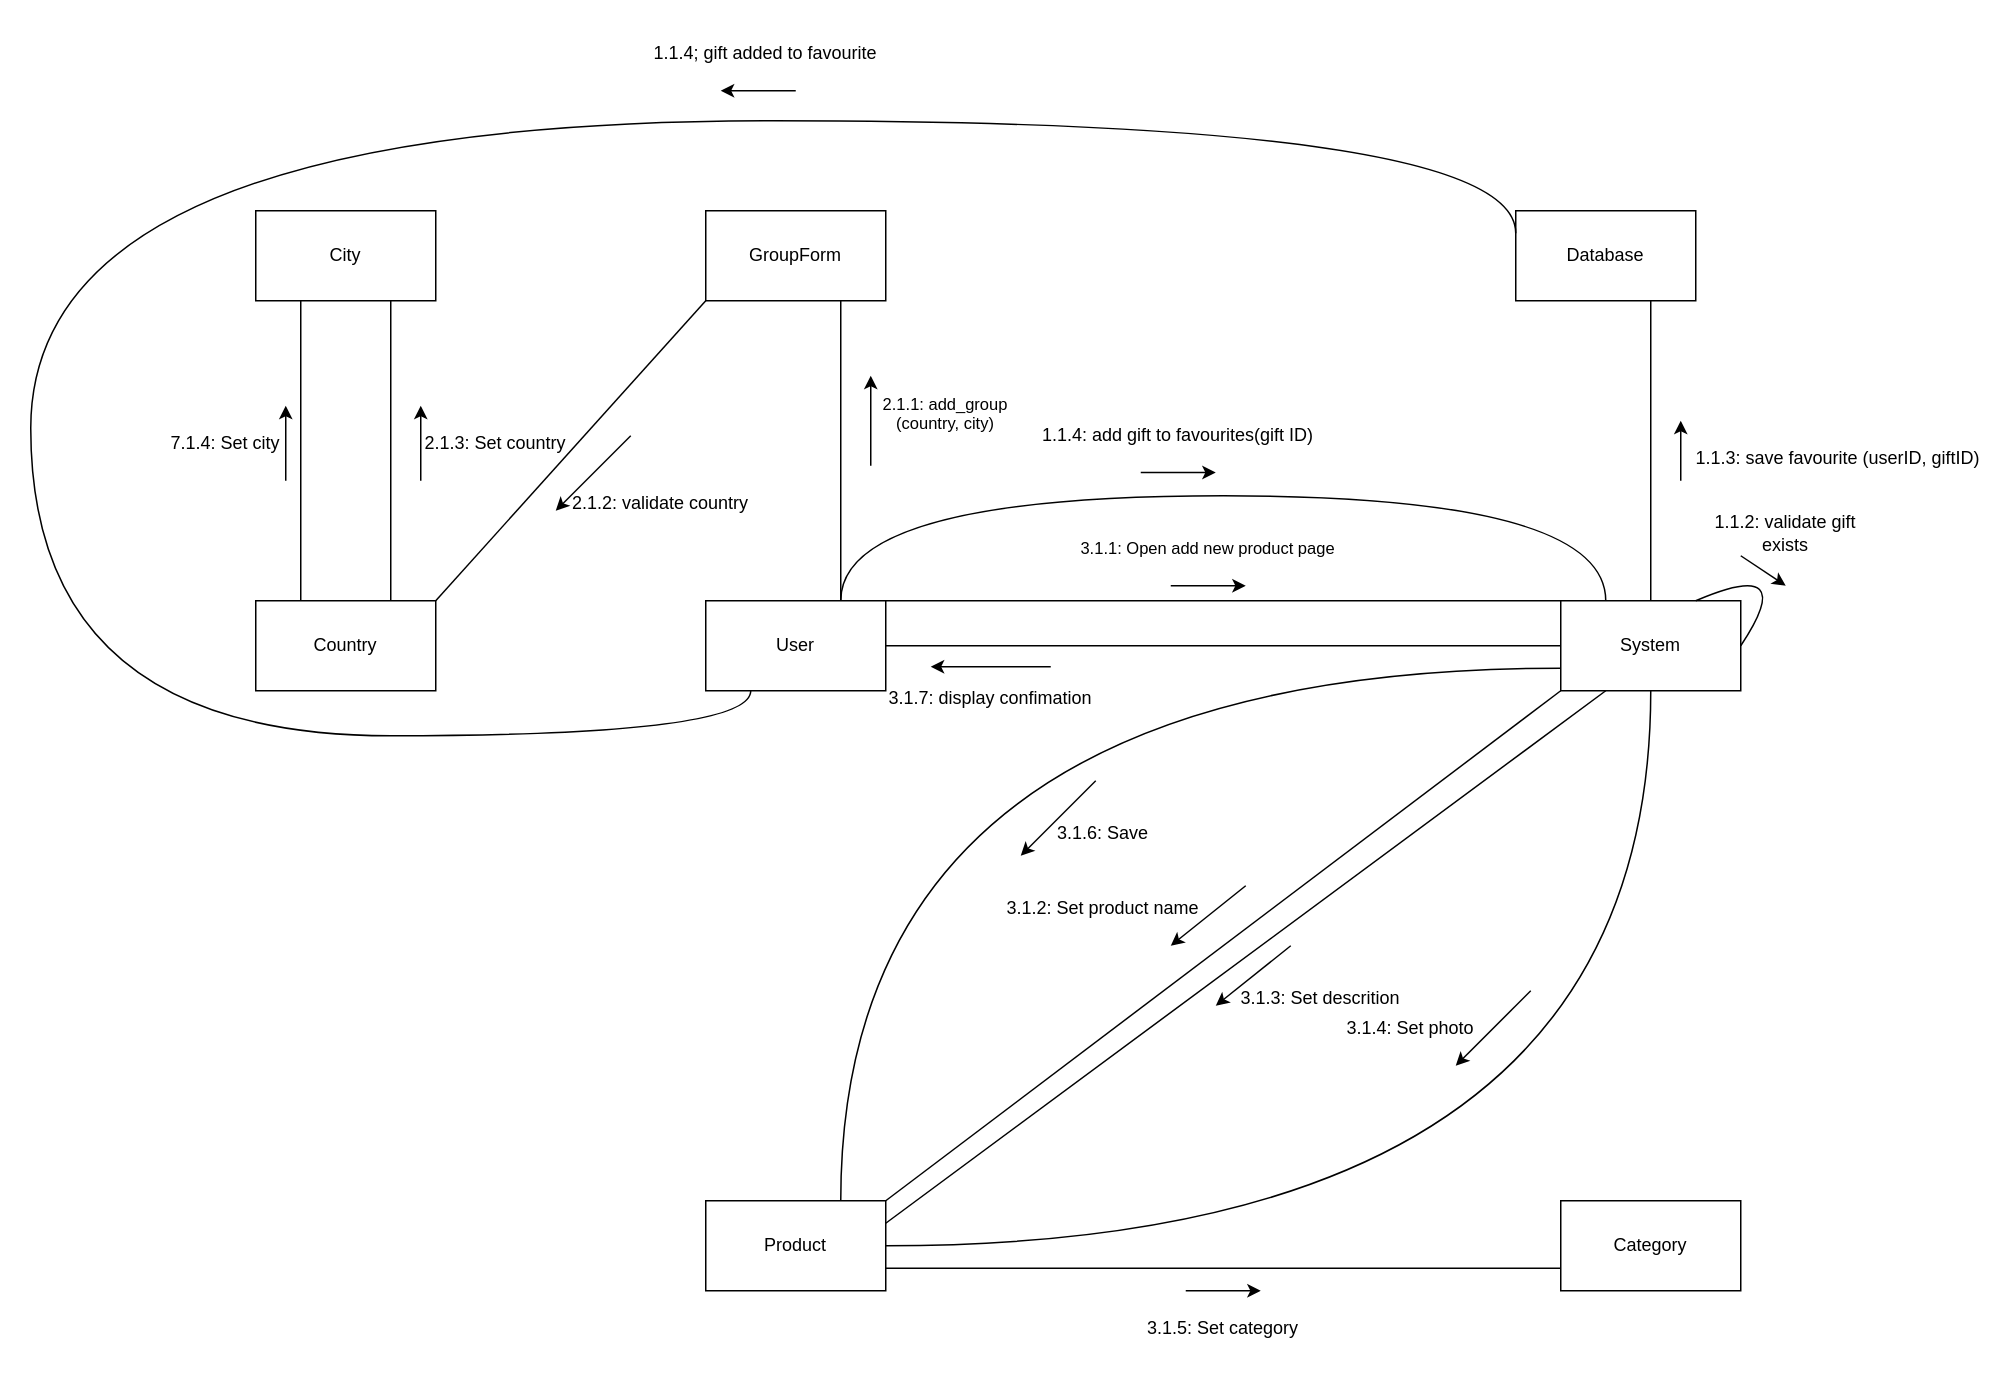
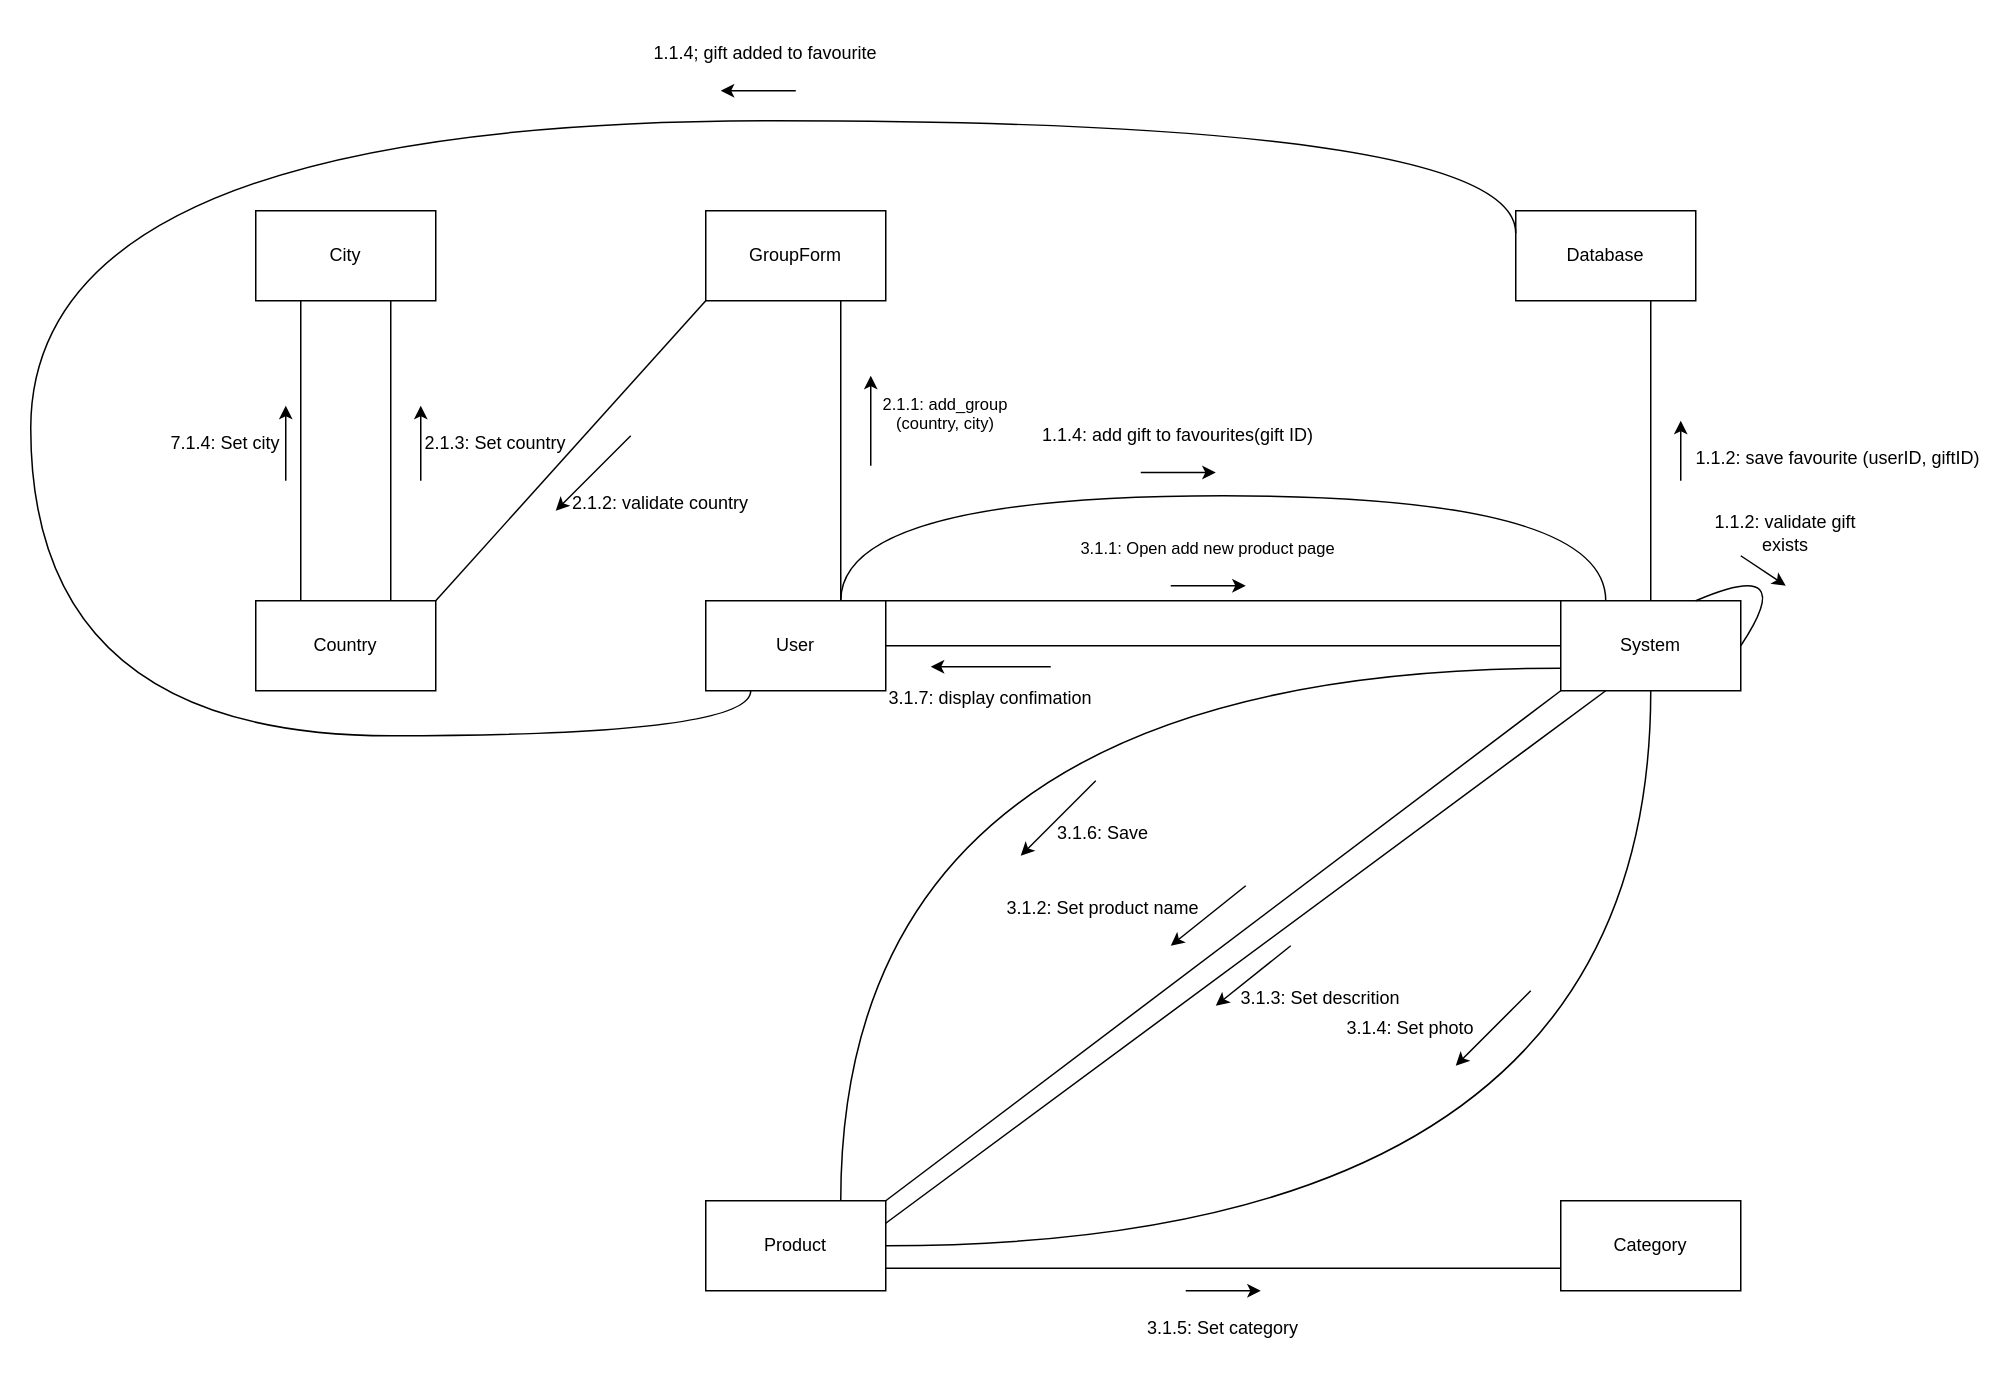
node "1.1.3: save favourite (userID, giftID)": label "1.1.3: save favourite (userID, giftID)" -> "1.1.2: save favourite (userID, giftID)"
